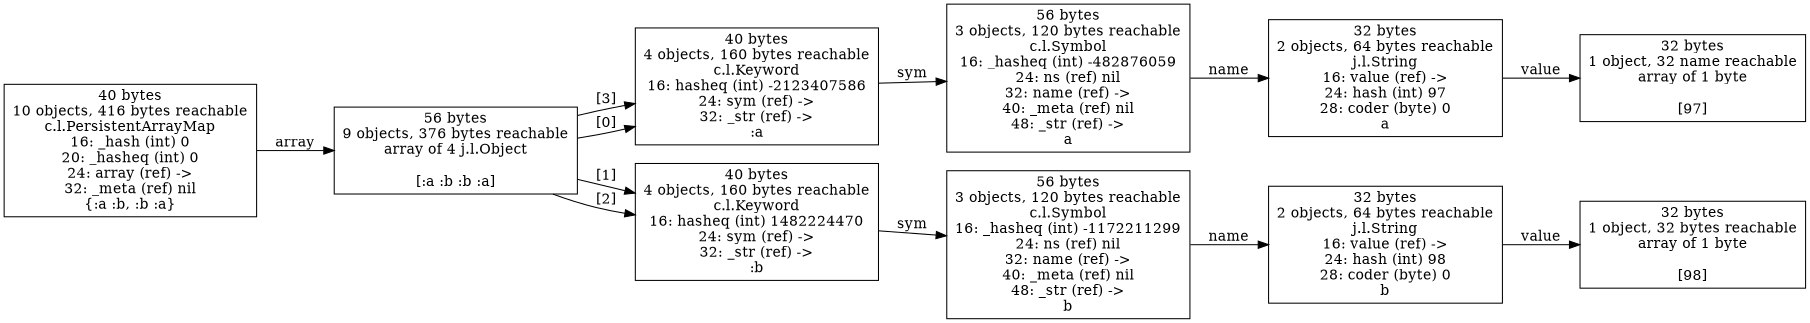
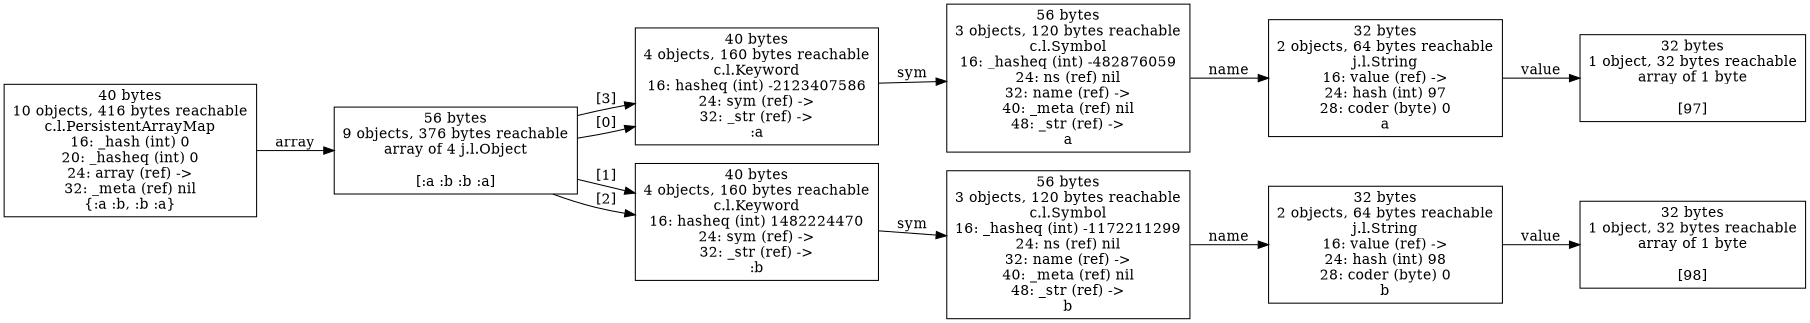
node "32 bytes 1 object, 32 name reachable array of 1 byte [97]": label "32 bytes 1 object, 32 name reachable array of 1 byte [97]" -> "32 bytes 1 object, 32 bytes reachable array of 1 byte [97]"
